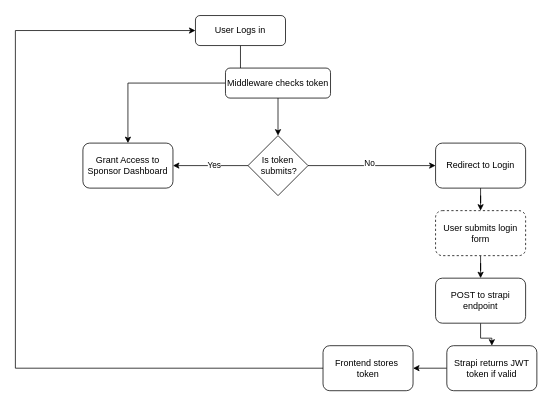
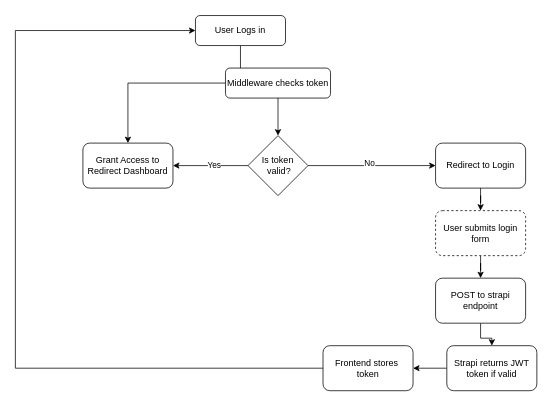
node "Grant Access to Sponsor Dashboard": label "Grant Access to Sponsor Dashboard" -> "Grant Access to Redirect Dashboard"
node "Is token submits?": label "Is token submits?" -> "Is token valid?"
